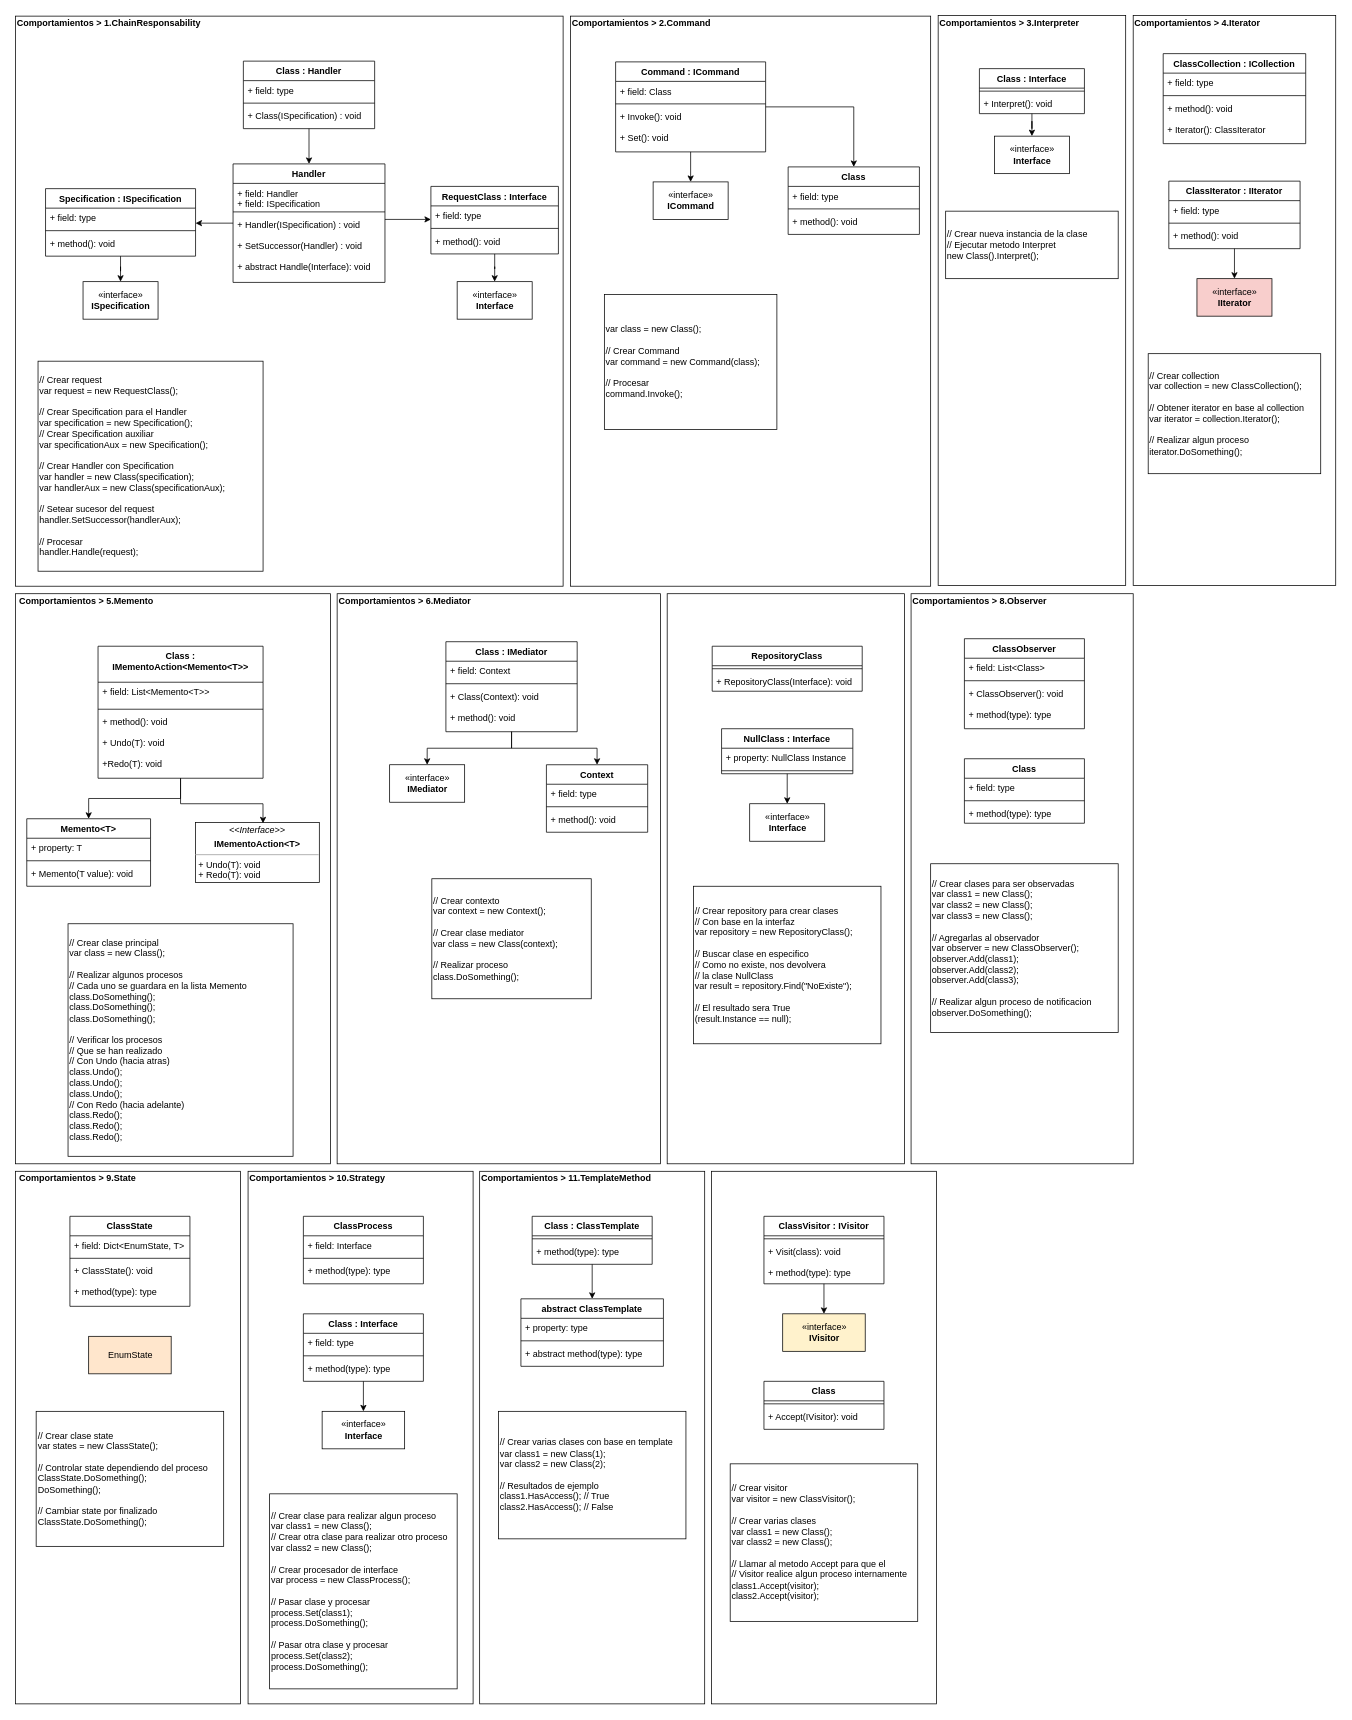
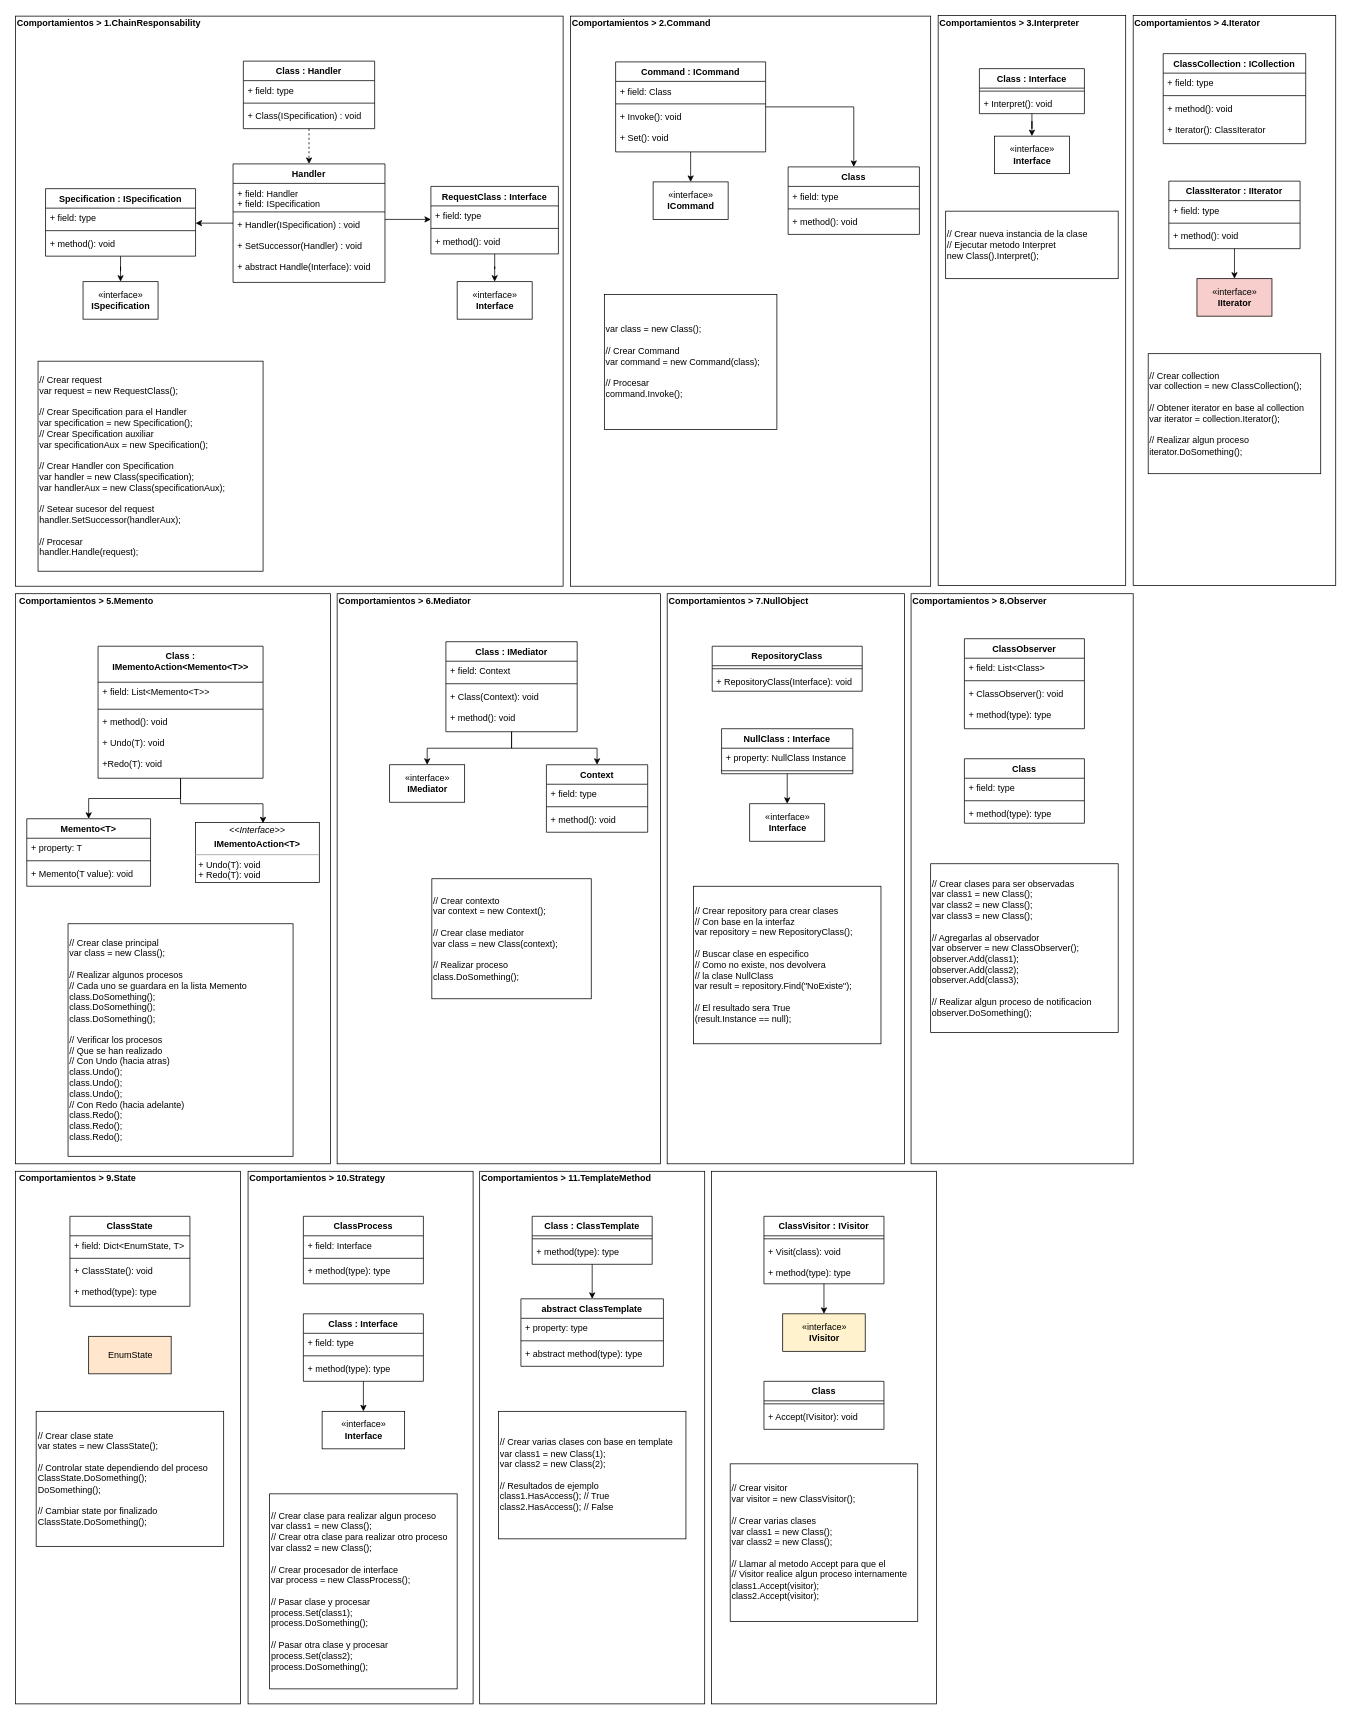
edge "Class : Handler" -> "Handler": style solid -> dashed
node "Comportamientos > 7.NullObject": added
